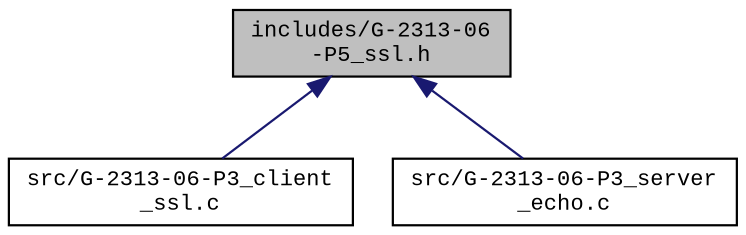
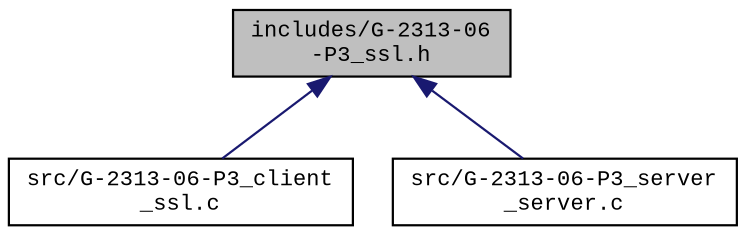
node "includes/G-2313-06 -P5_ssl.h": label "includes/G-2313-06 -P5_ssl.h" -> "includes/G-2313-06 -P3_ssl.h"
node "src/G-2313-06-P3_server _echo.c": label "src/G-2313-06-P3_server _echo.c" -> "src/G-2313-06-P3_server _server.c"
